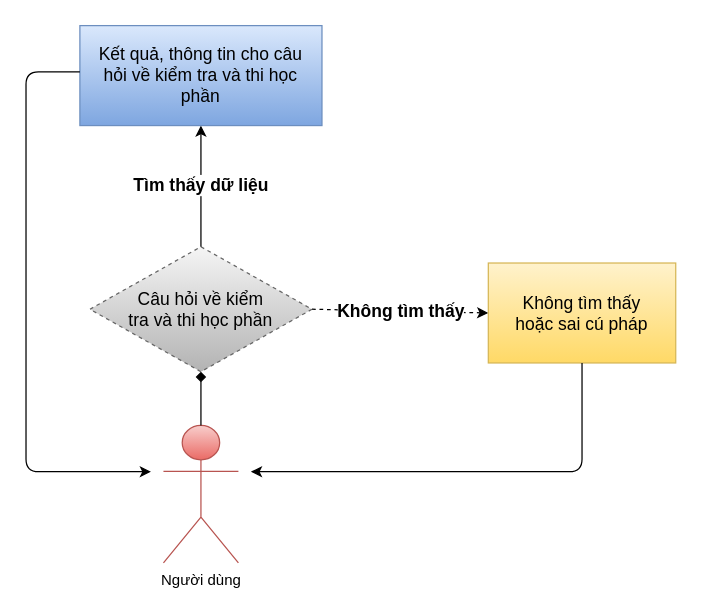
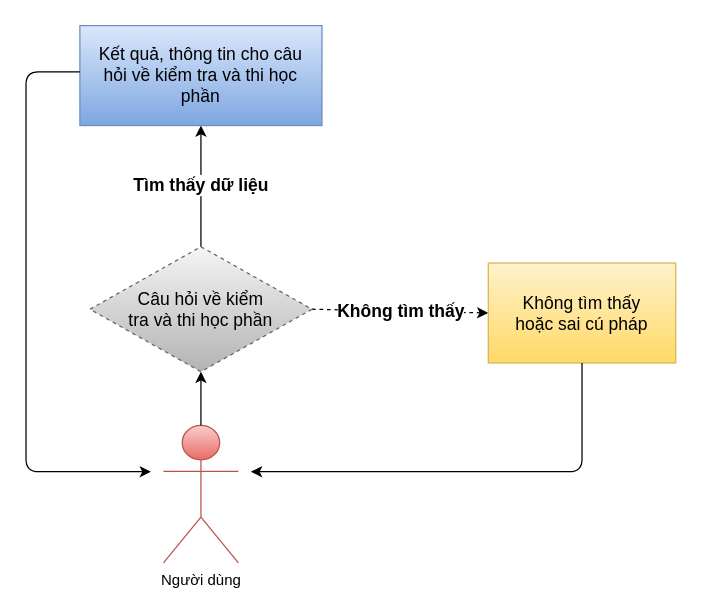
edge "Người dùng" -> "Câu hỏi về kiểm tra và thi học phần": arrowhead diamond -> classic
